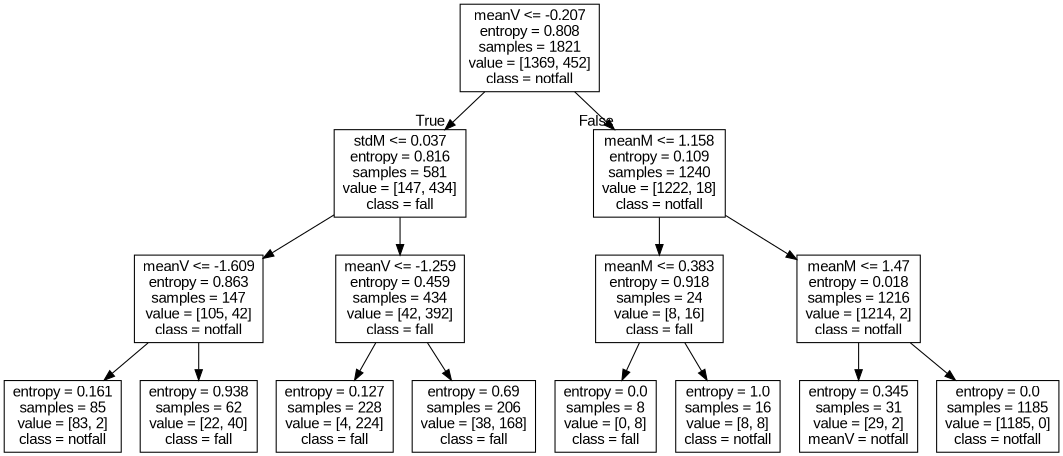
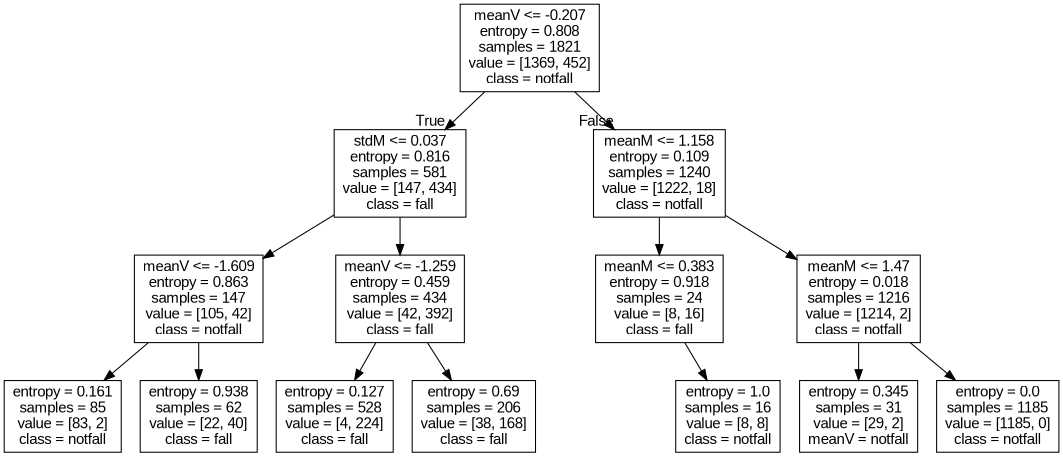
node "entropy = 0.127 samples = 228 value = [4, 224] class = fall": label "entropy = 0.127 samples = 228 value = [4, 224] class = fall" -> "entropy = 0.127 samples = 528 value = [4, 224] class = fall"
node "entropy = 0.0 samples = 8 value = [0, 8] class = fall": removed
